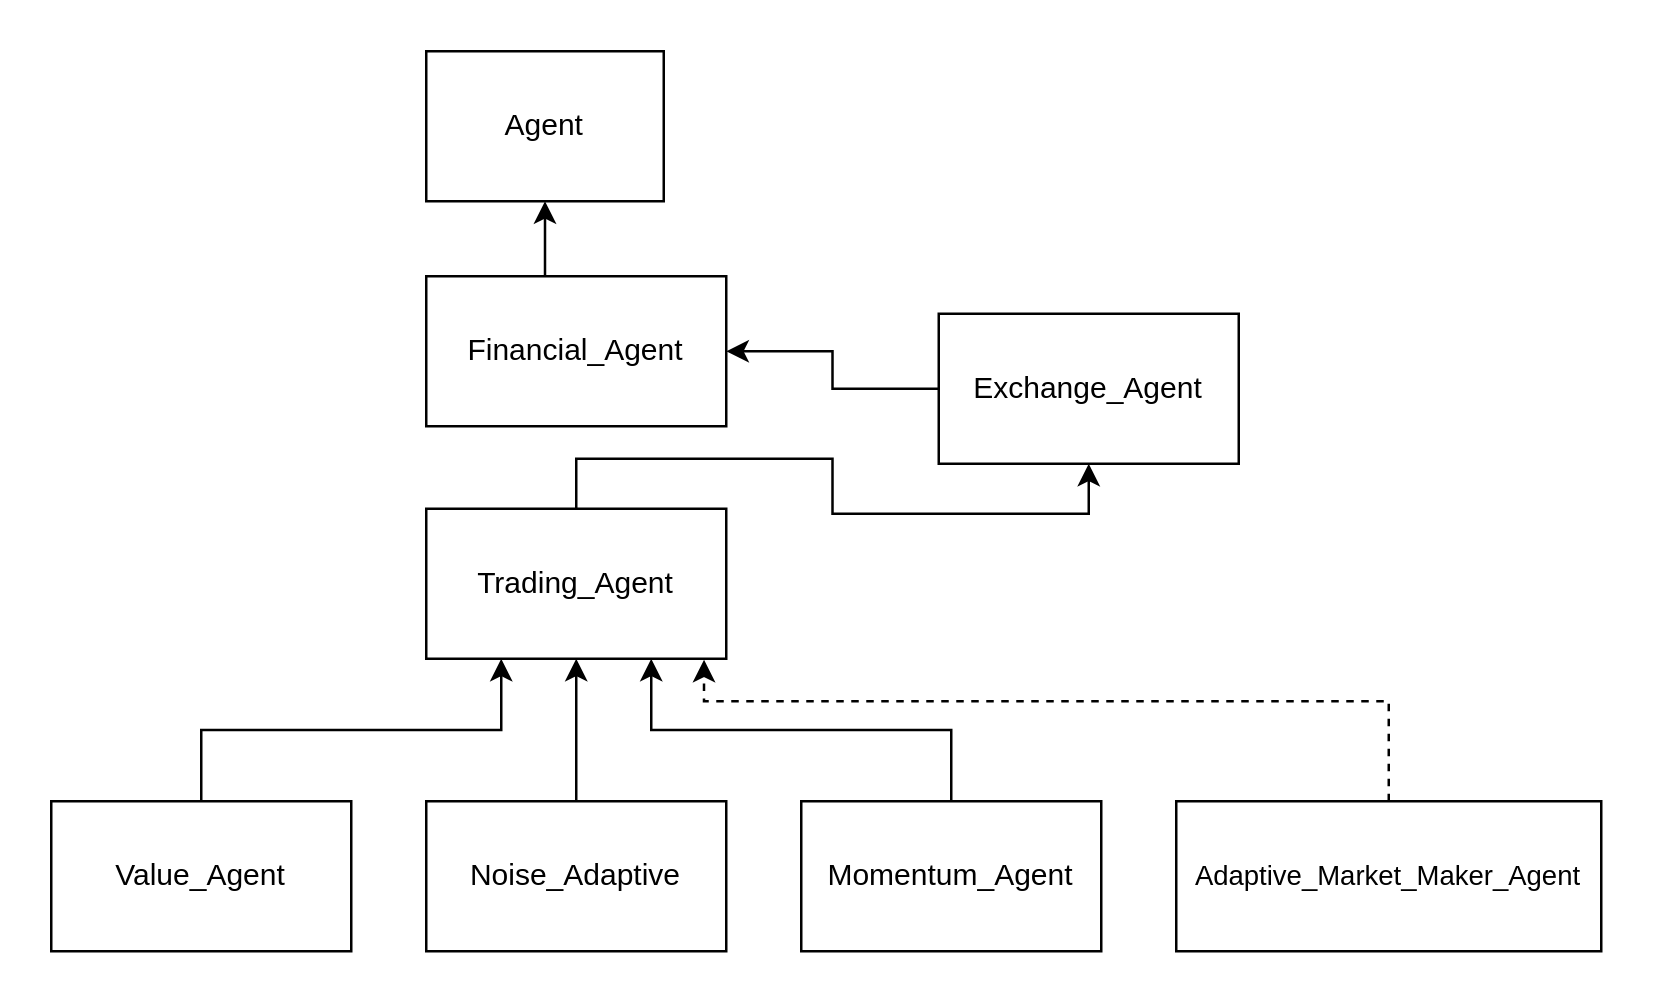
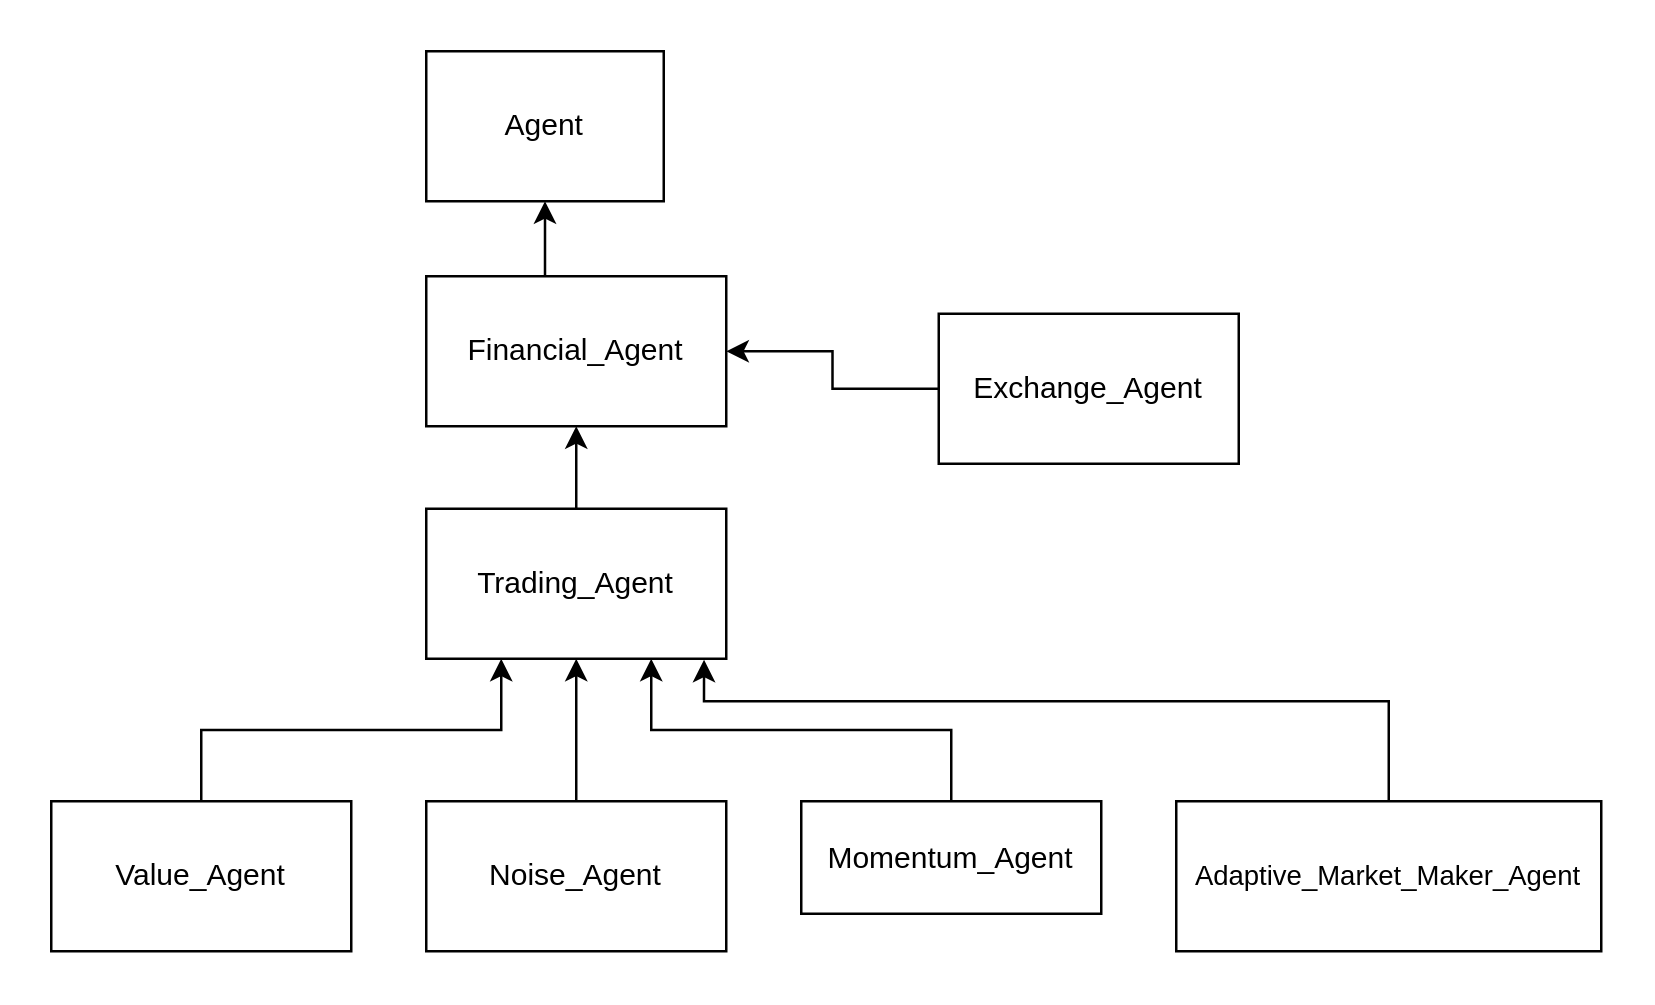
edge "Trading_Agent" -> "Exchange_Agent": now "Trading_Agent" -> "Financial_Agent"
edge "Adaptive_Market_Maker_Agent" -> "Trading_Agent": style dashed -> solid
node "Noise_Adaptive": label "Noise_Adaptive" -> "Noise_Agent"
node "Momentum_Agent": size 300x150 -> 300x113
